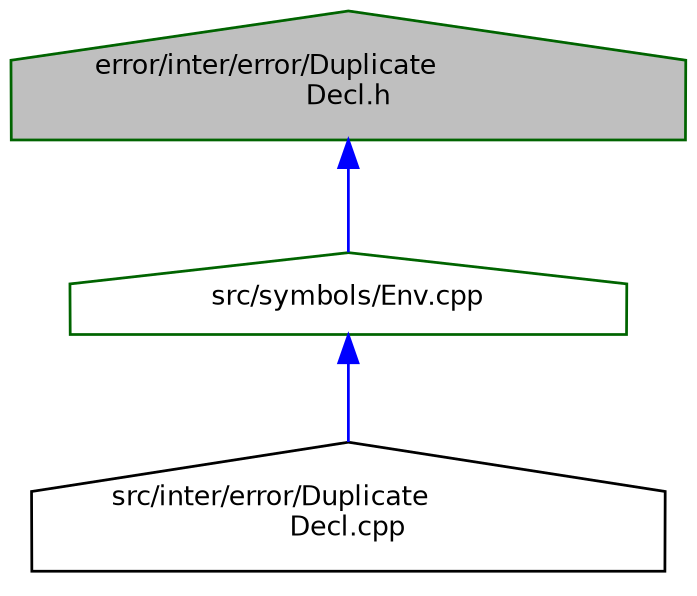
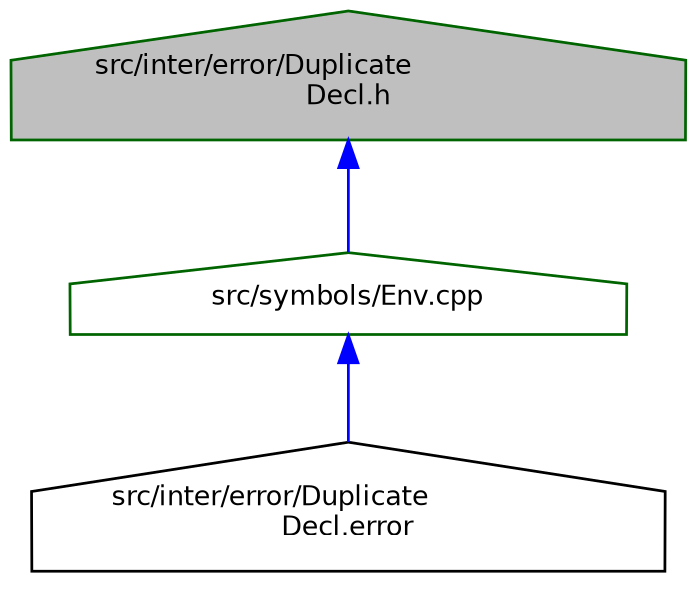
node "error/inter/error/Duplicate Decl.h": label "error/inter/error/Duplicate Decl.h" -> "src/inter/error/Duplicate Decl.h"
node "src/inter/error/Duplicate Decl.cpp": label "src/inter/error/Duplicate Decl.cpp" -> "src/inter/error/Duplicate Decl.error"
